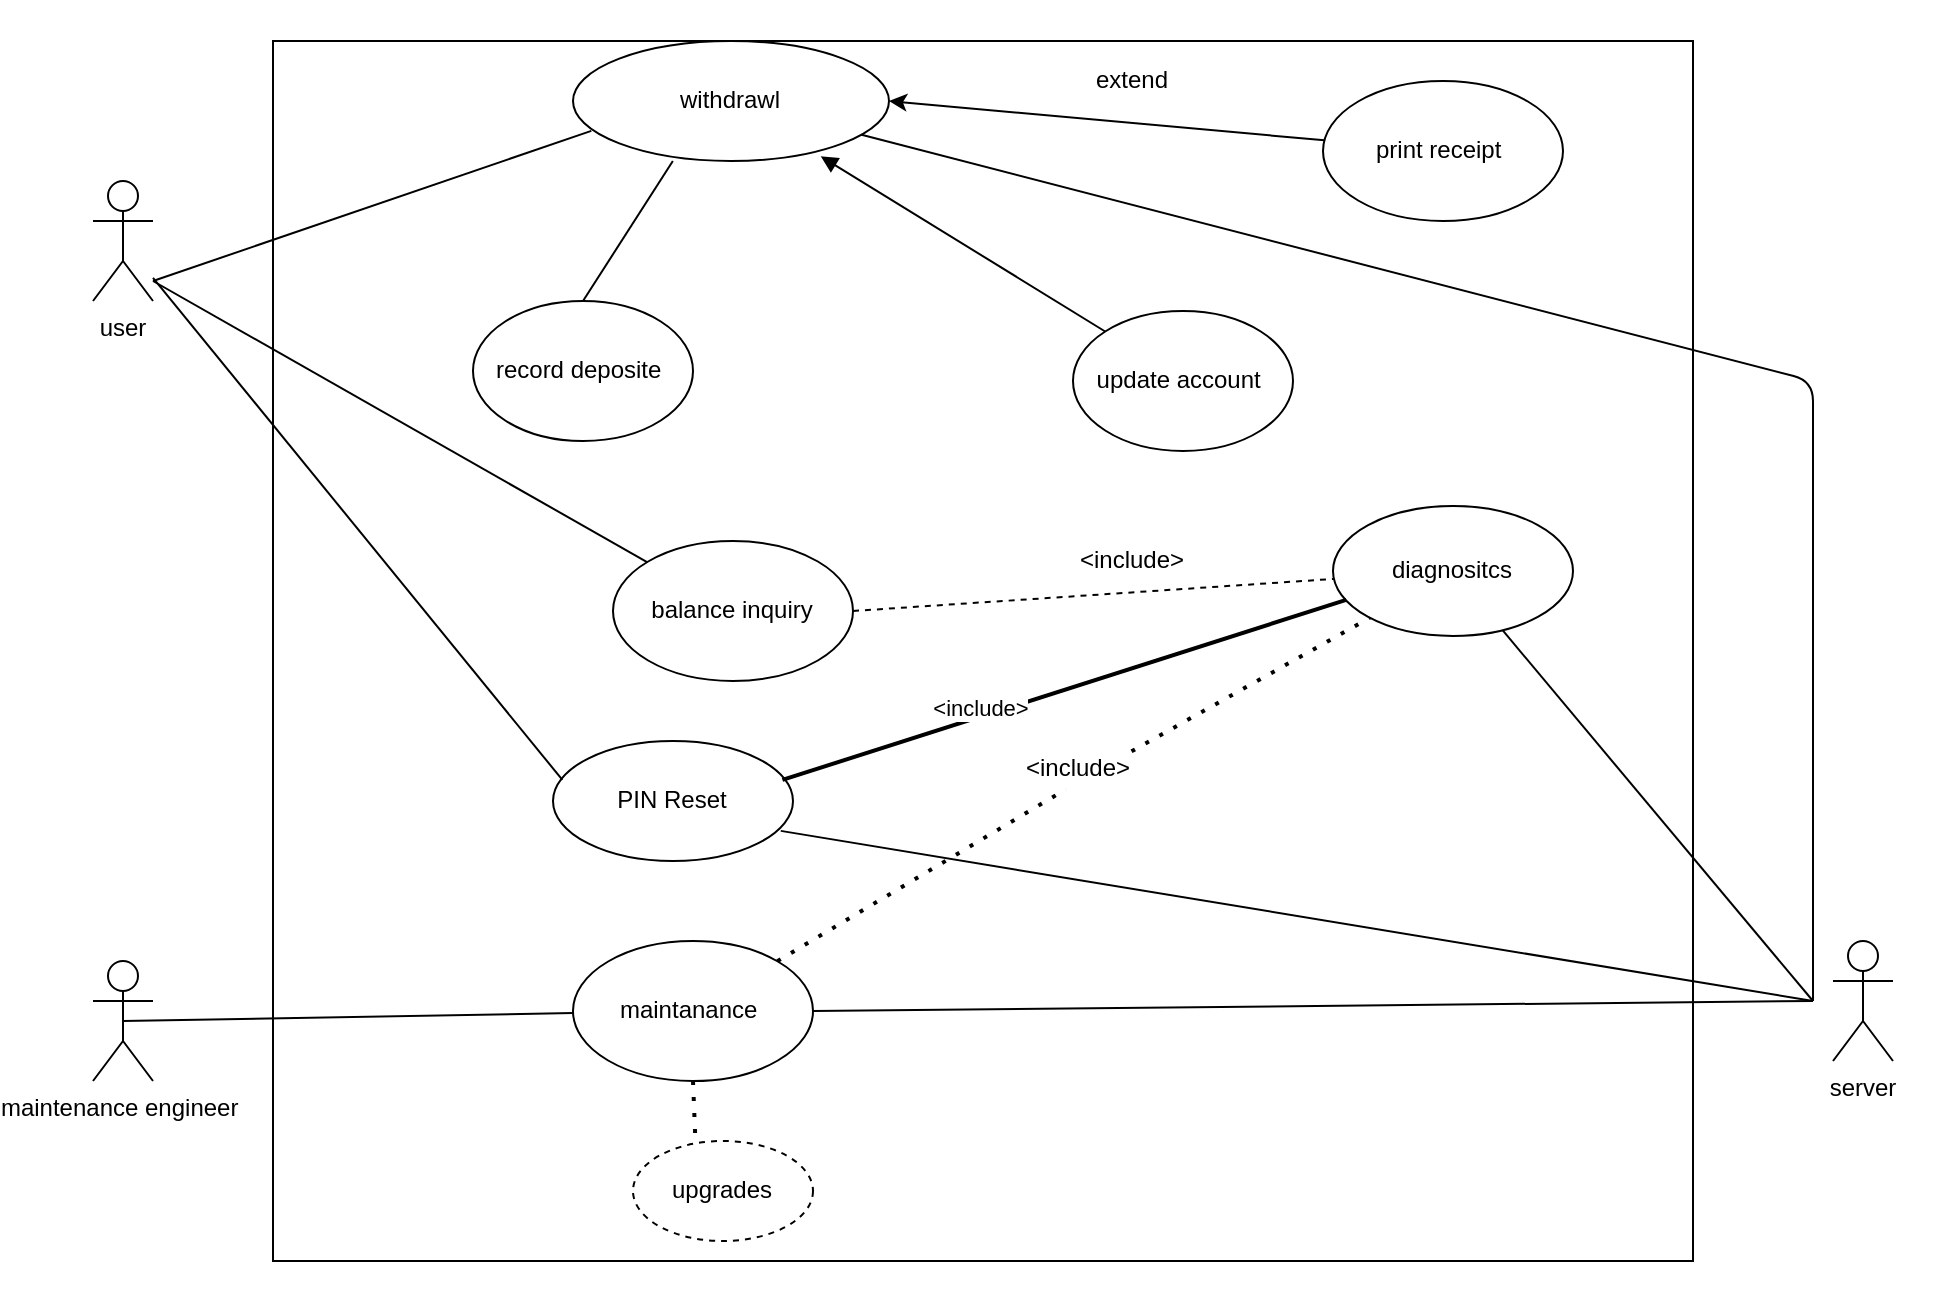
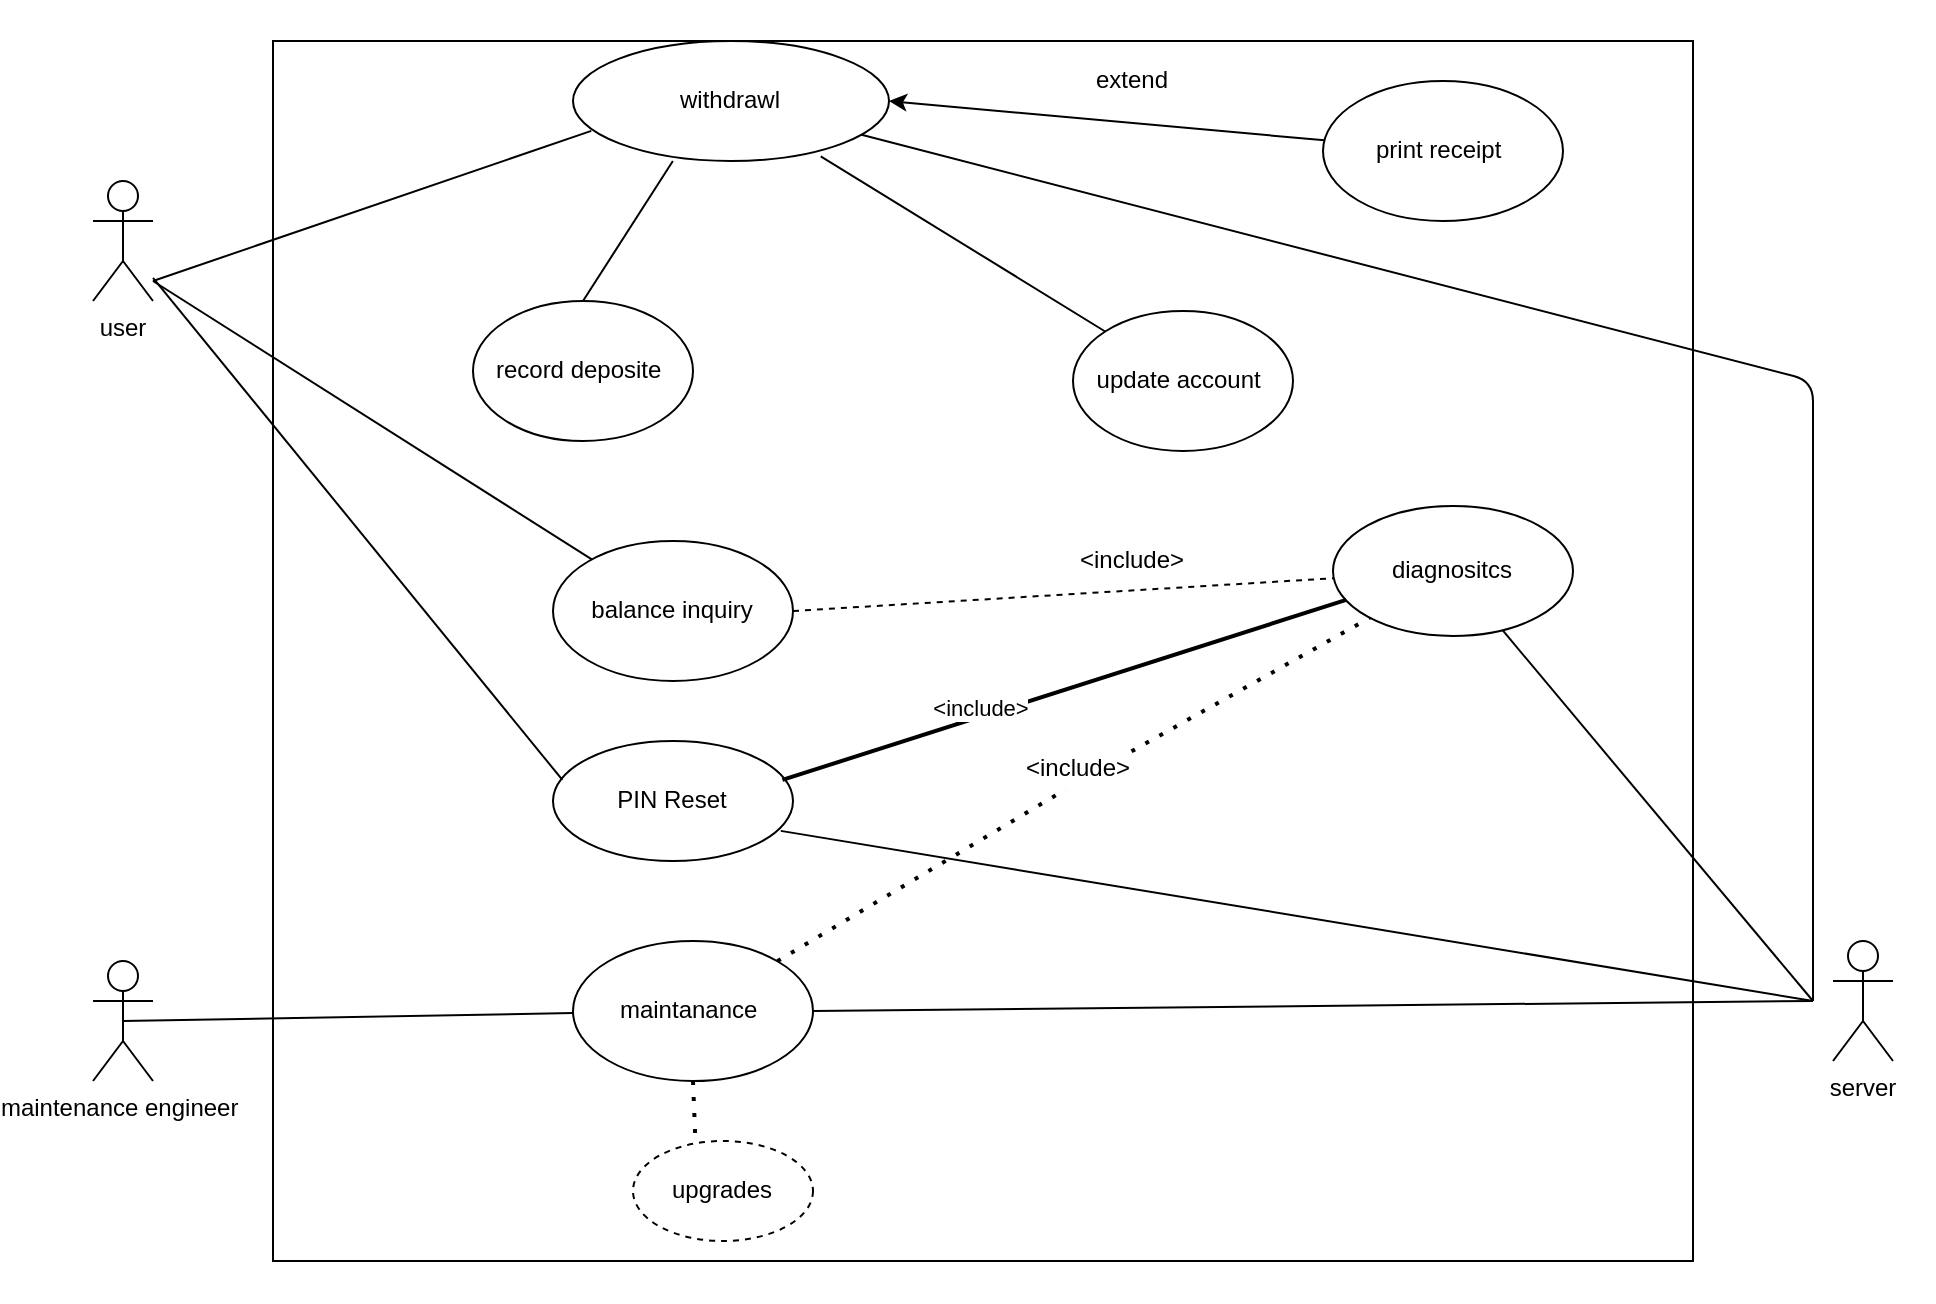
edge "update account" -> "withdrawl": arrowhead block -> none
node "balance inquiry": moved (733, 611) -> (673, 611)
